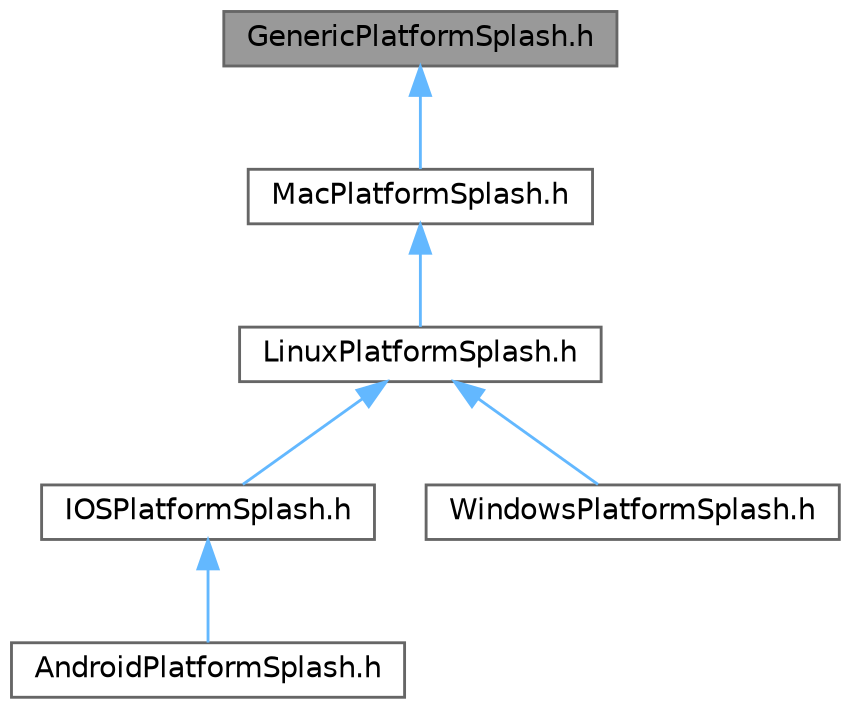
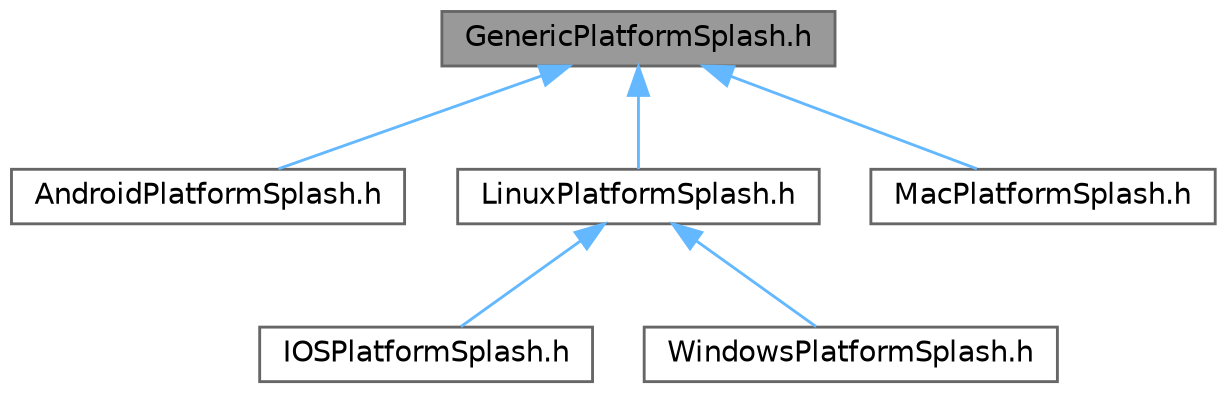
edge "LinuxPlatformSplash.h" -> "MacPlatformSplash.h": now "LinuxPlatformSplash.h" -> "GenericPlatformSplash.h"
edge "AndroidPlatformSplash.h" -> "IOSPlatformSplash.h": now "AndroidPlatformSplash.h" -> "GenericPlatformSplash.h"
